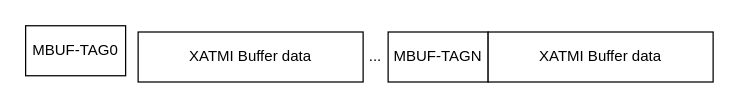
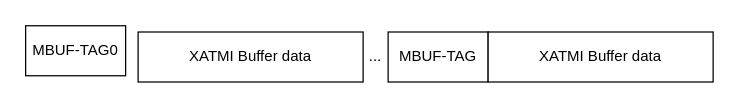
node "MBUF-TAGN": label "MBUF-TAGN" -> "MBUF-TAG"
